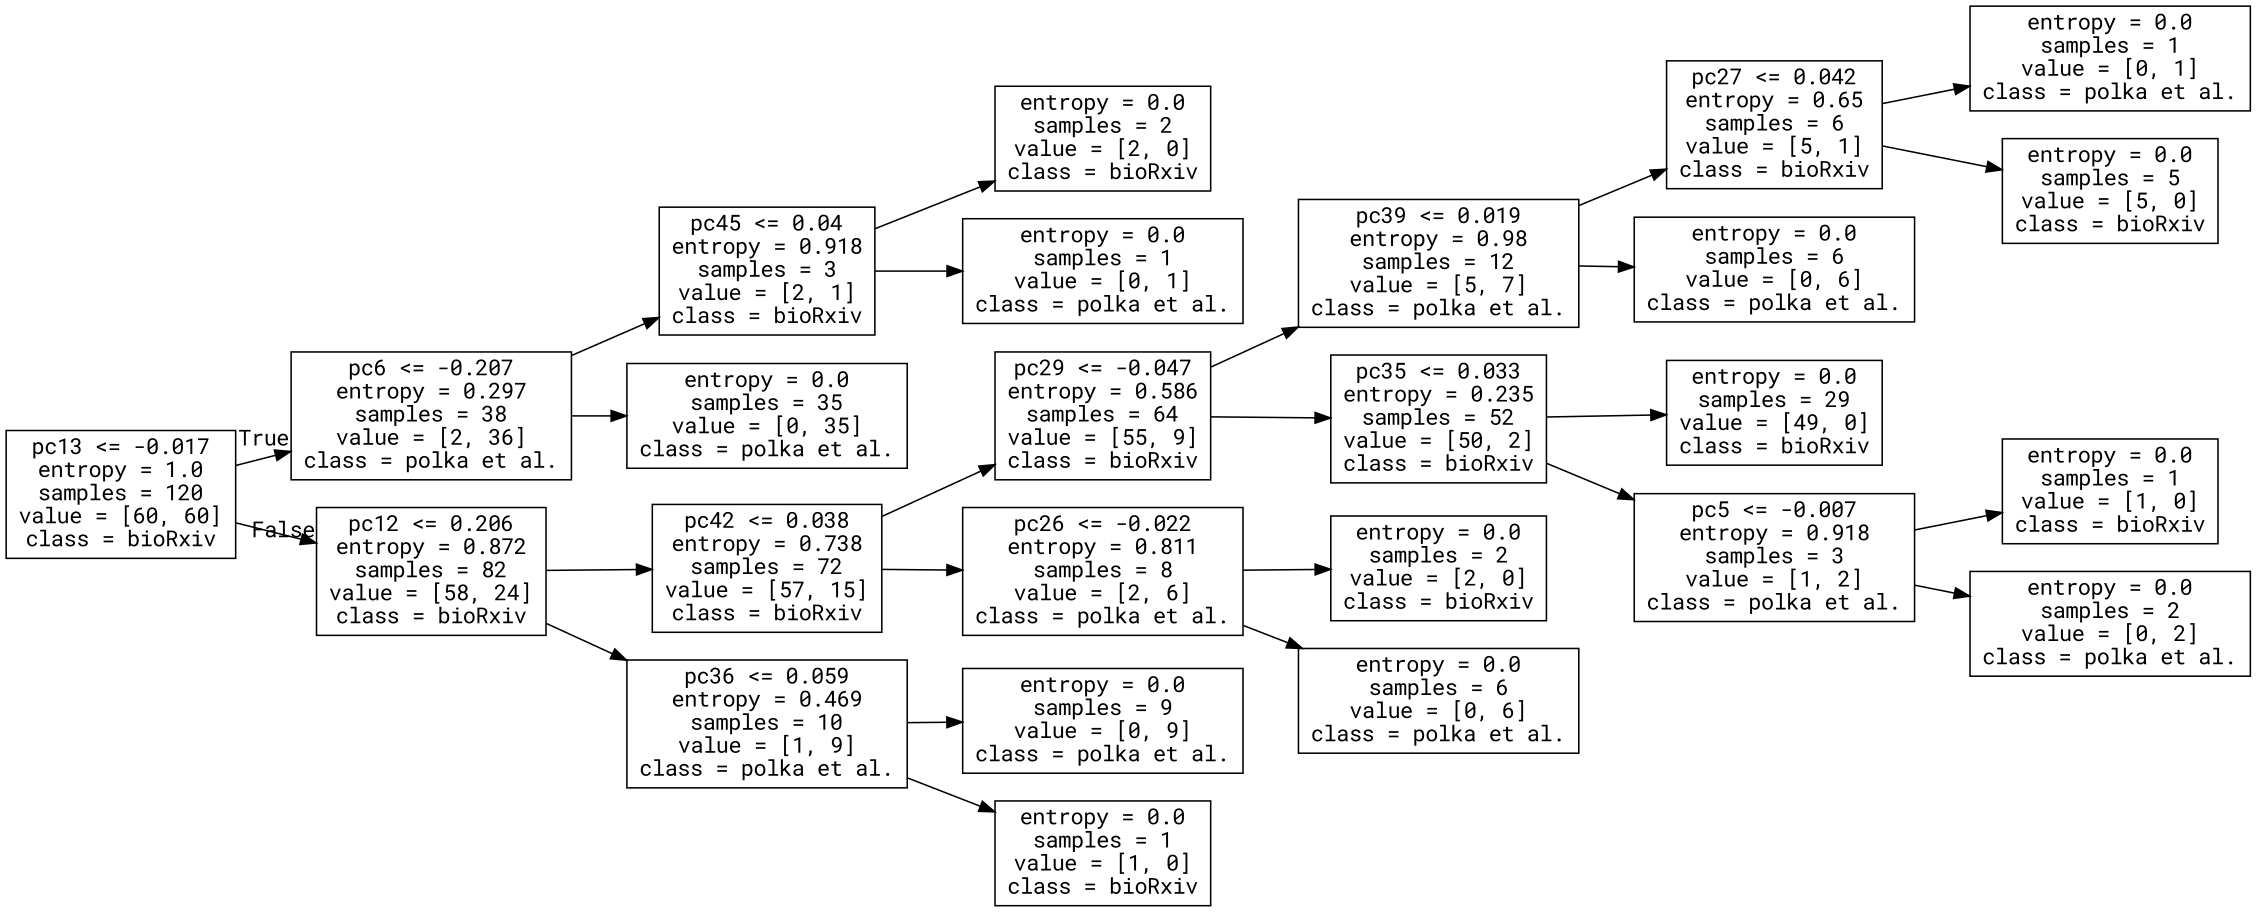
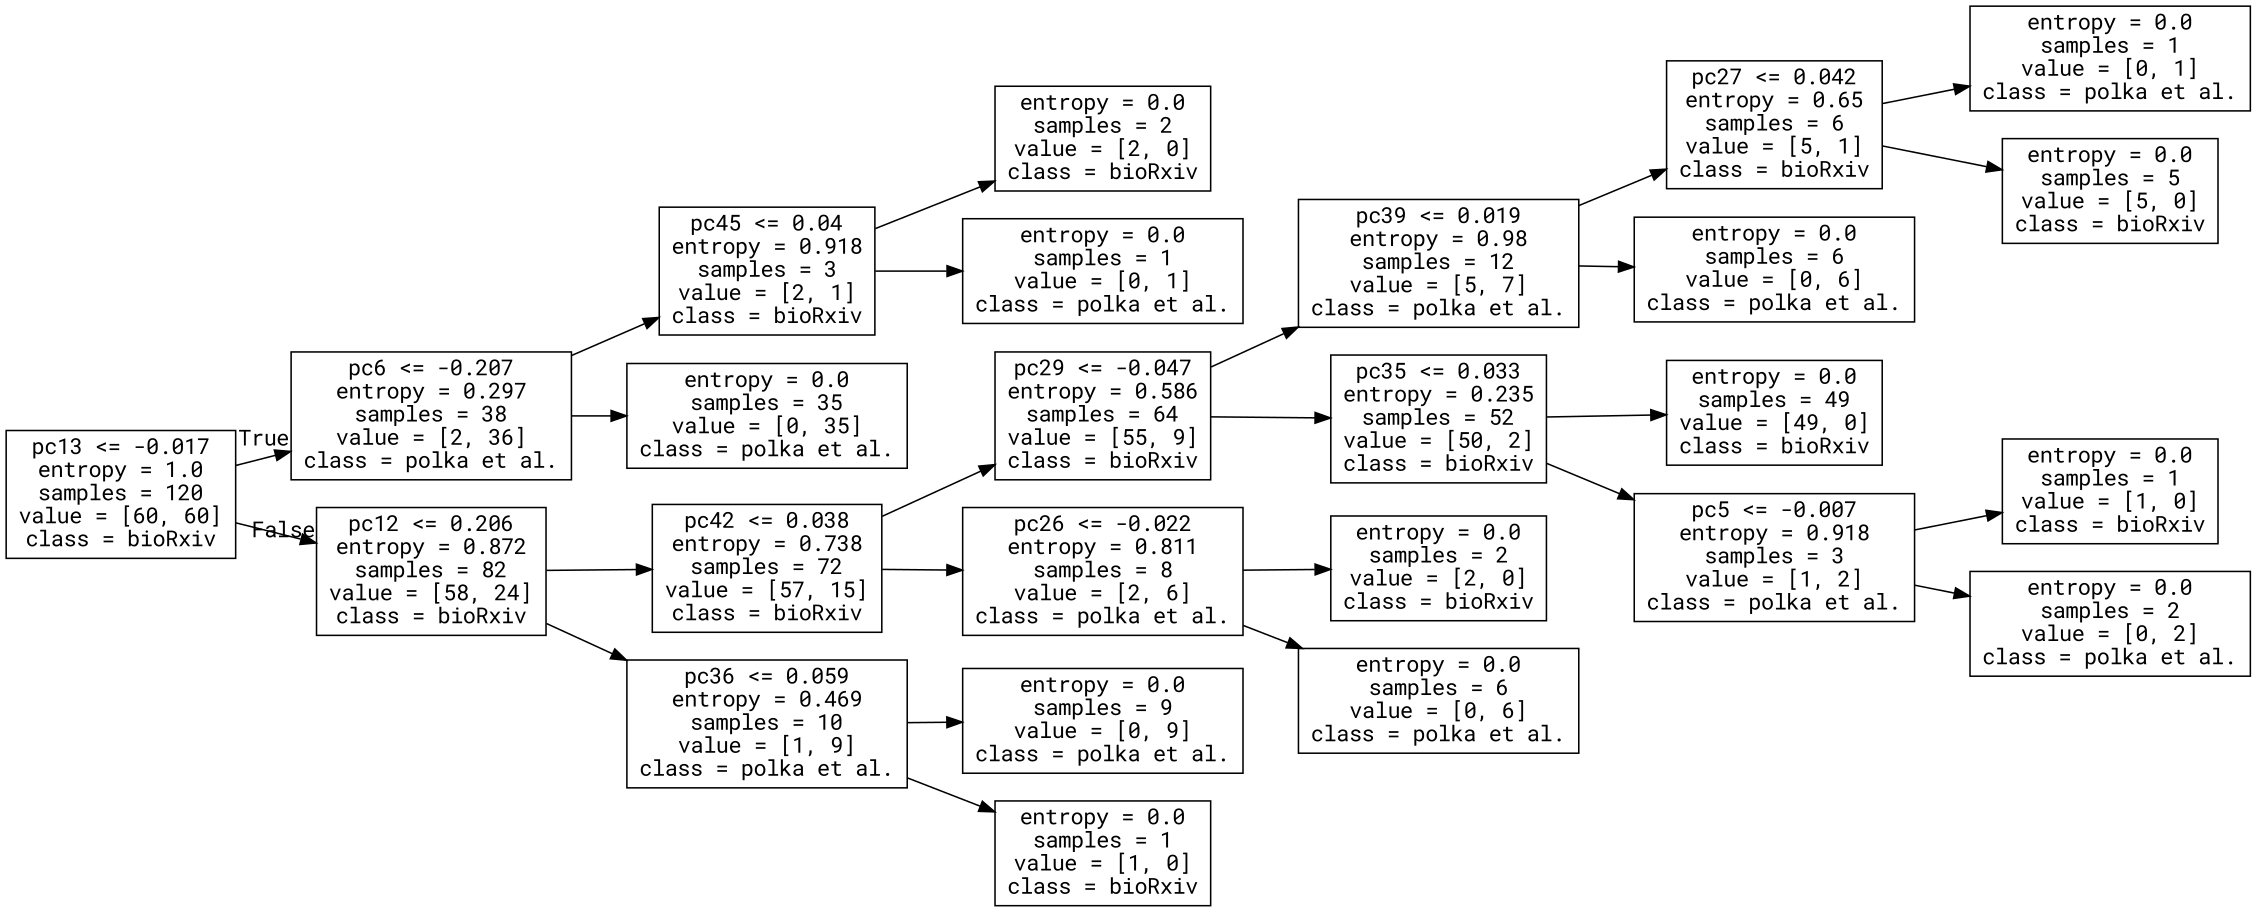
node "entropy = 0.0 samples = 29 value = [49, 0] class = bioRxiv": label "entropy = 0.0 samples = 29 value = [49, 0] class = bioRxiv" -> "entropy = 0.0 samples = 49 value = [49, 0] class = bioRxiv"
